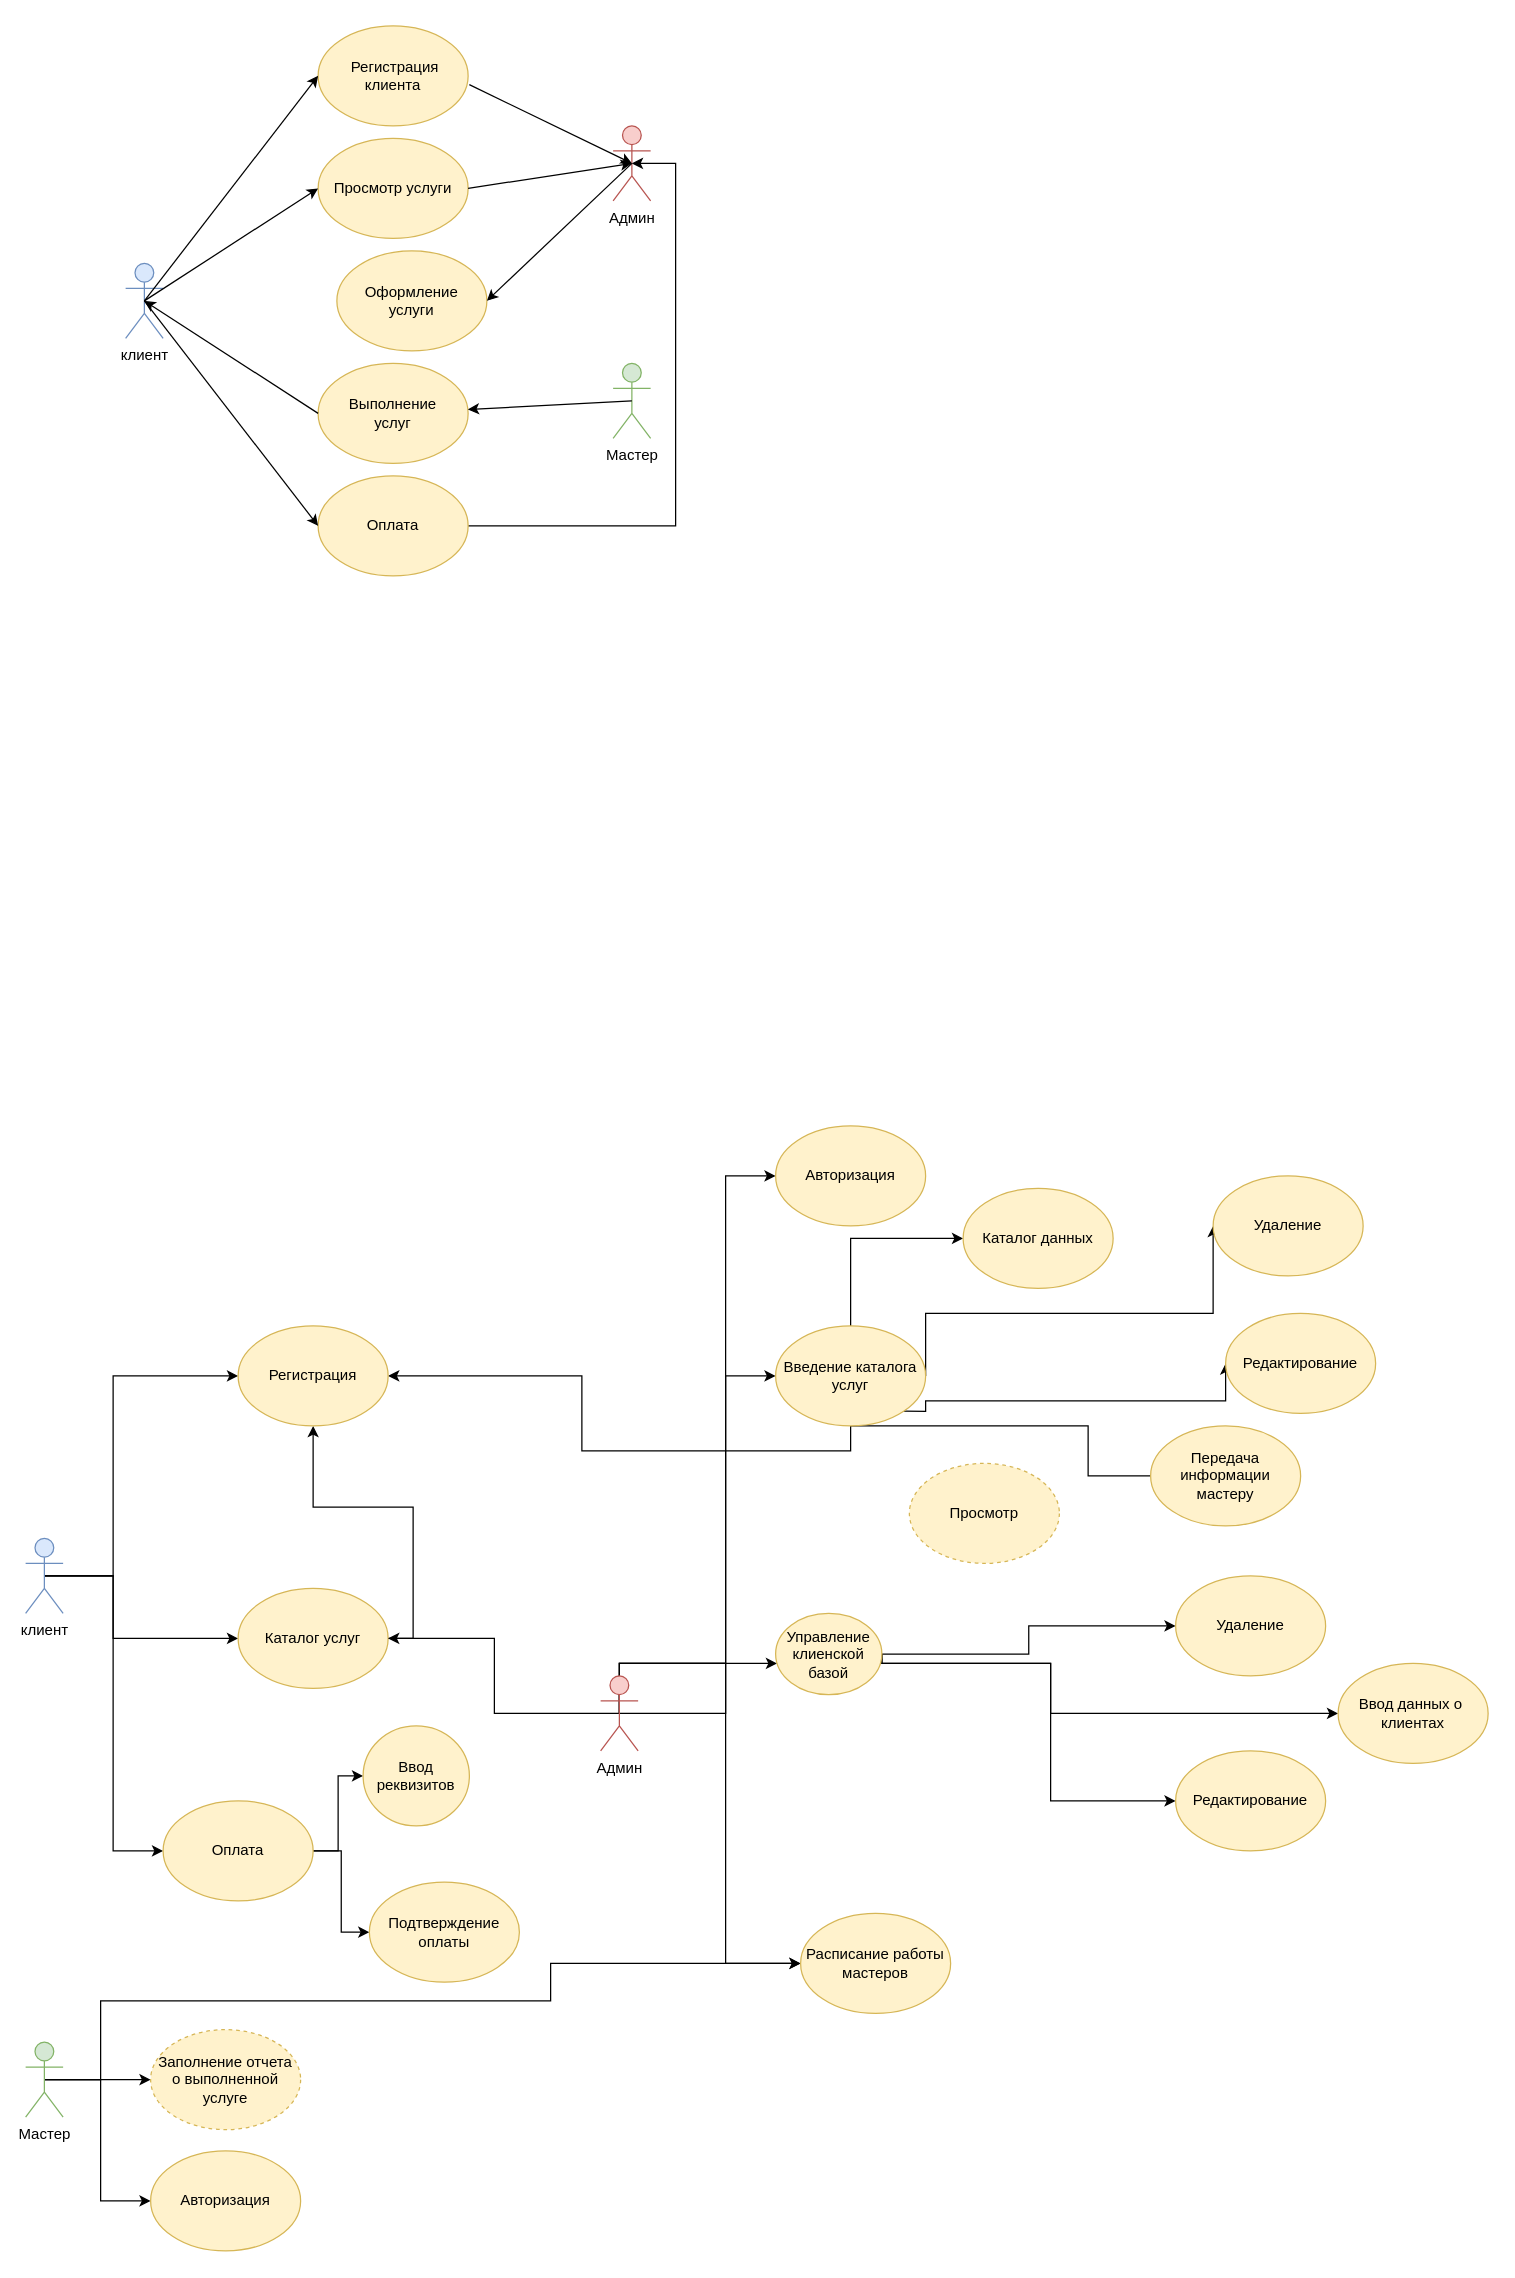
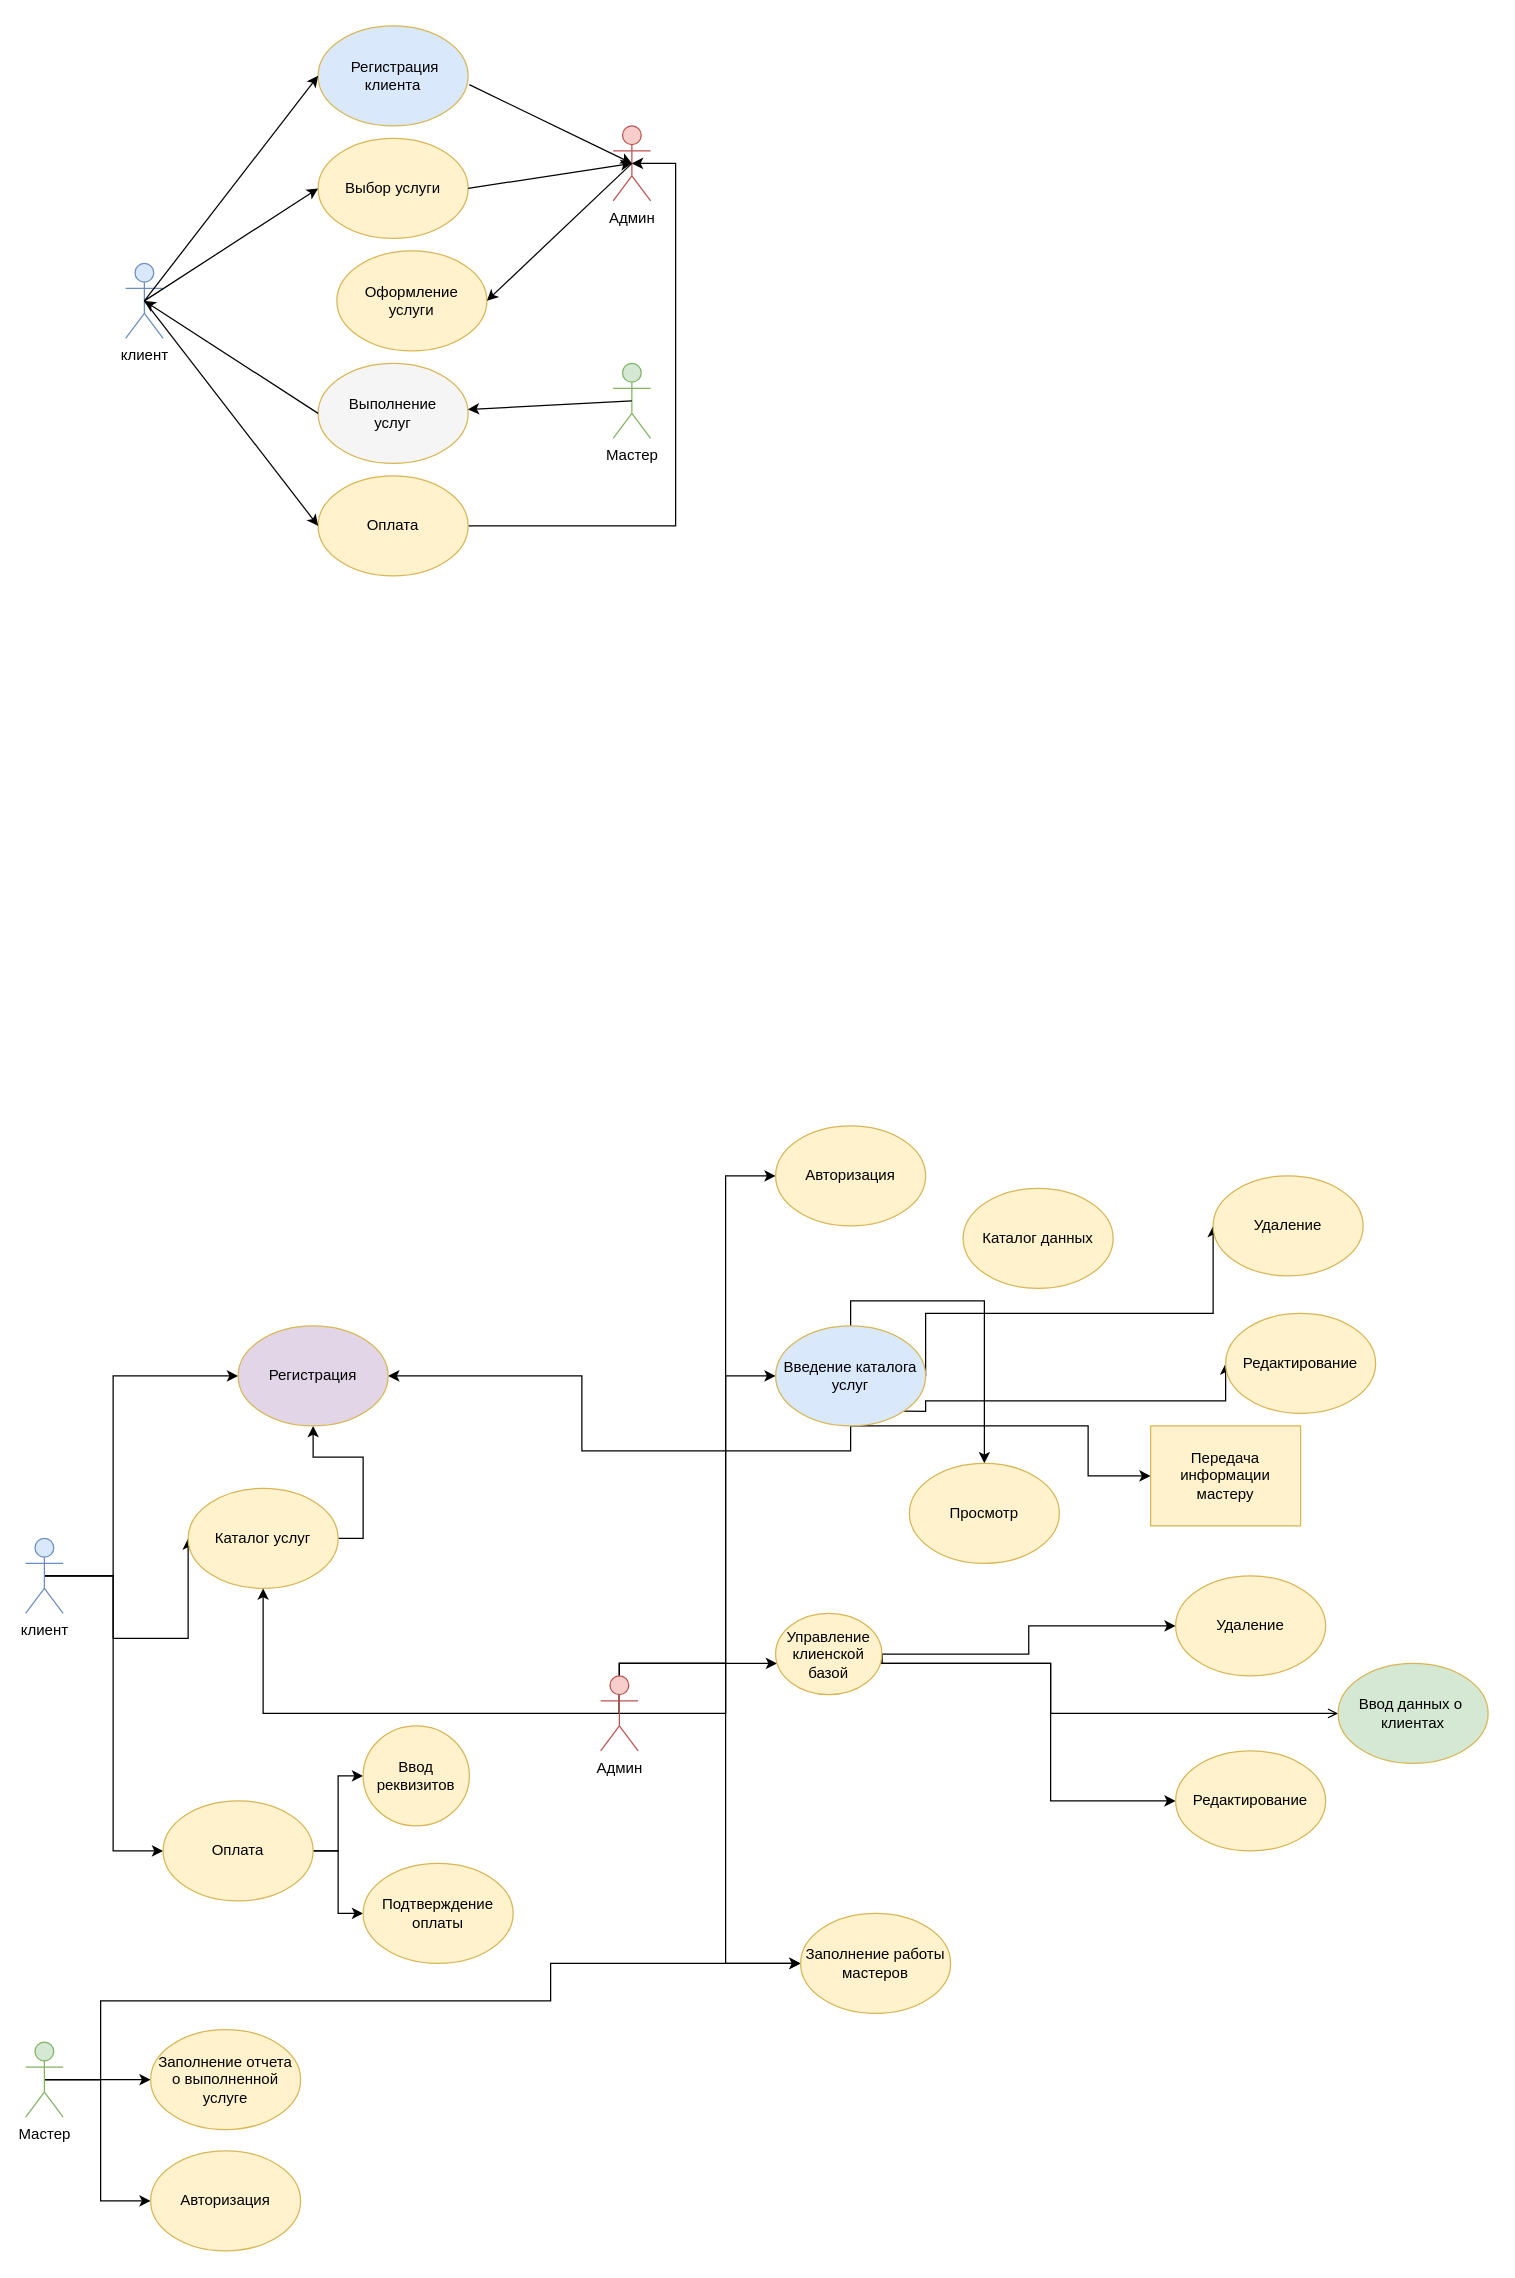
node "Регистрация клиента": fillcolor #fff2cc -> #dae8fc
node "Просмотр услуги": label "Просмотр услуги" -> "Выбор услуги"
node "Выполнение услуг": fillcolor #fff2cc -> #f5f5f5
edge "Введение каталога услуг" -> "Каталог данных": now "Введение каталога услуг" -> "Просмотр"
node "Регистрация": fillcolor #fff2cc -> #e1d5e7
node "Введение каталога услуг": fillcolor #fff2cc -> #dae8fc
edge "Введение каталога услуг" -- "Передача информации мастеру": arrowhead none -> classic
node "Передача информации мастеру": shape ellipse -> rectangle
node "Просмотр": style dashed -> solid
node "Каталог услуг": moved (313, 1638) -> (263, 1538)
edge "Управление клиенской базой" -> "Ввод данных о клиентах": arrowhead classic -> open
node "Ввод данных о клиентах": fillcolor #fff2cc -> #d5e8d4
node "Подтверждение оплаты": moved (444, 1932) -> (438, 1913)
node "Расписание работы мастеров": label "Расписание работы мастеров" -> "Заполнение работы мастеров"
node "Заполнение отчета о выполненной услуге": style dashed -> solid
